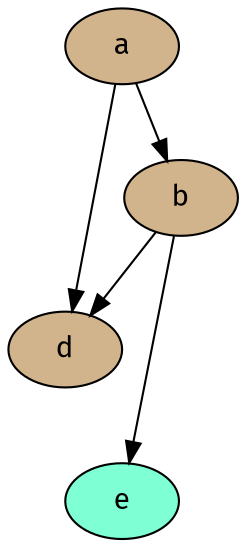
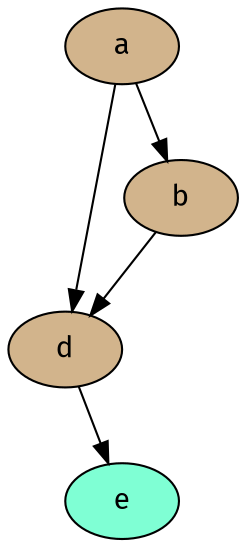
edge "b" -> "e": now "d" -> "e"
